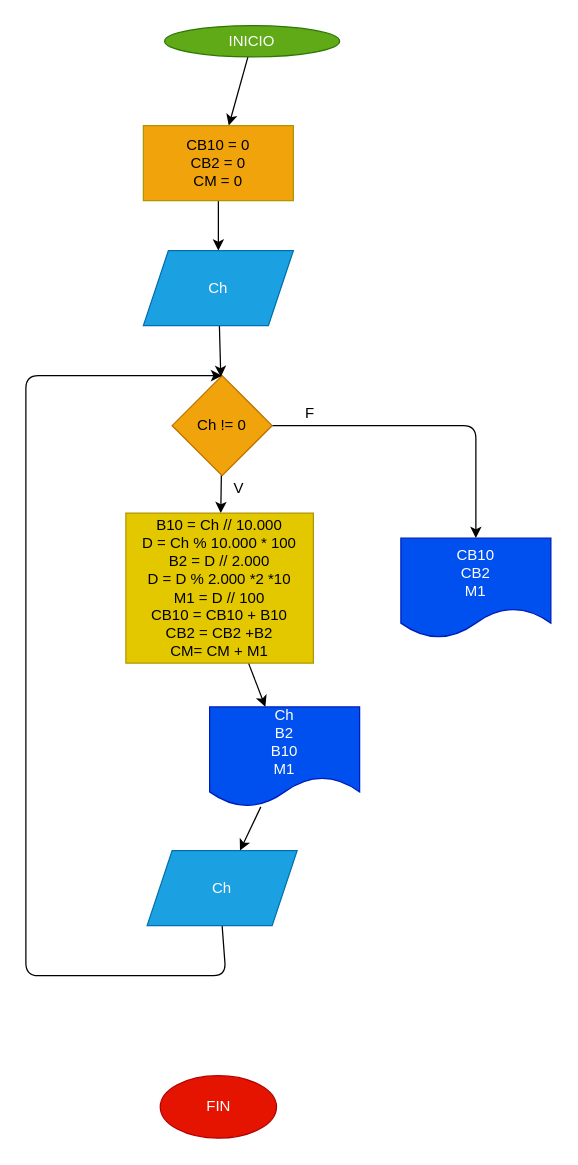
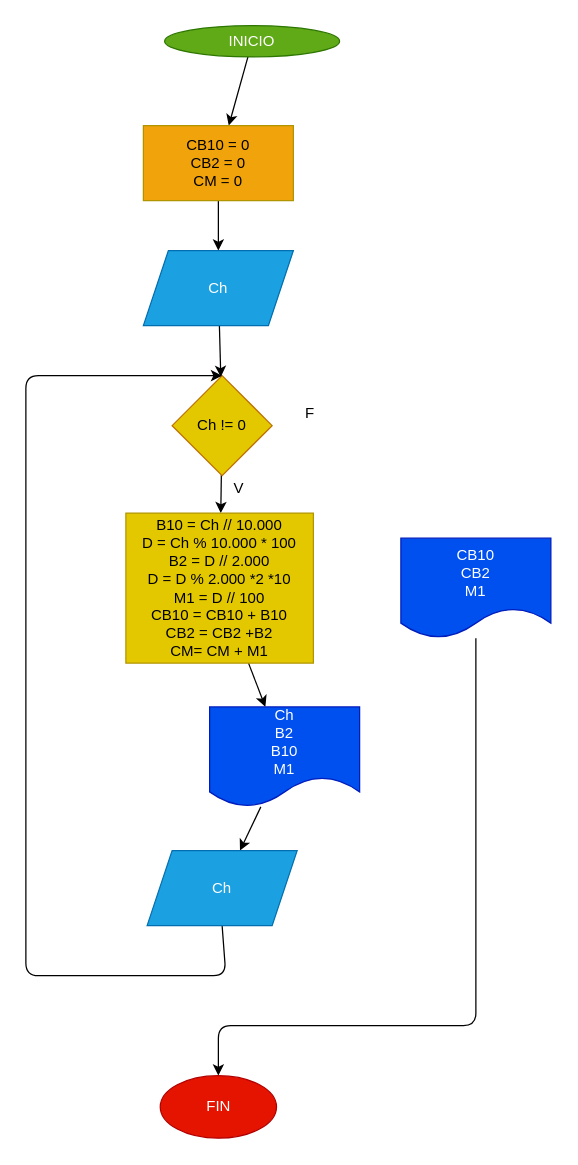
node "Ch != 0": fillcolor #f0a30a -> #e3c800
edge "Ch != 0" -> "CB10 CB2 M1": removed
edge "CB10 CB2 M1" -> "FIN": added
